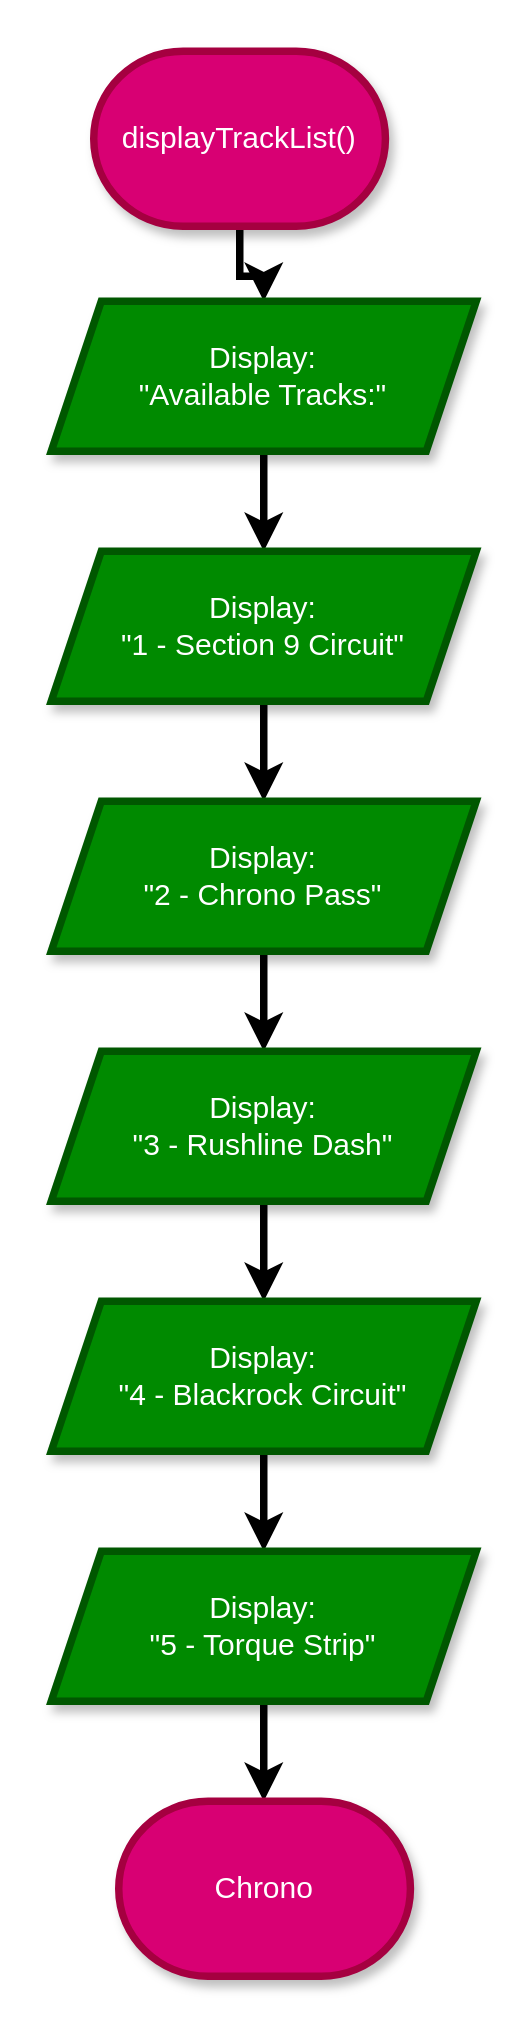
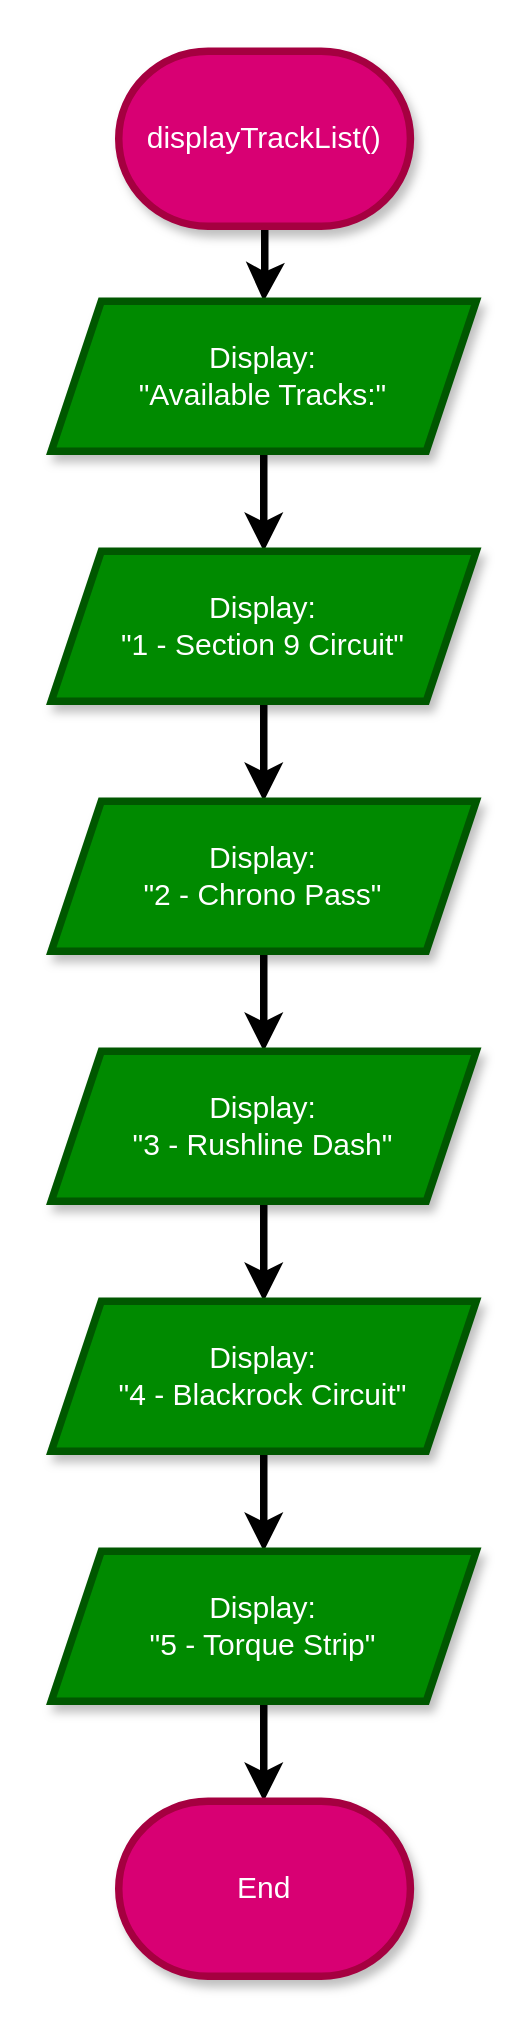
node "displayTrackList()": moved (240, 139) -> (265, 139)
node "Chrono": label "Chrono" -> "End"
